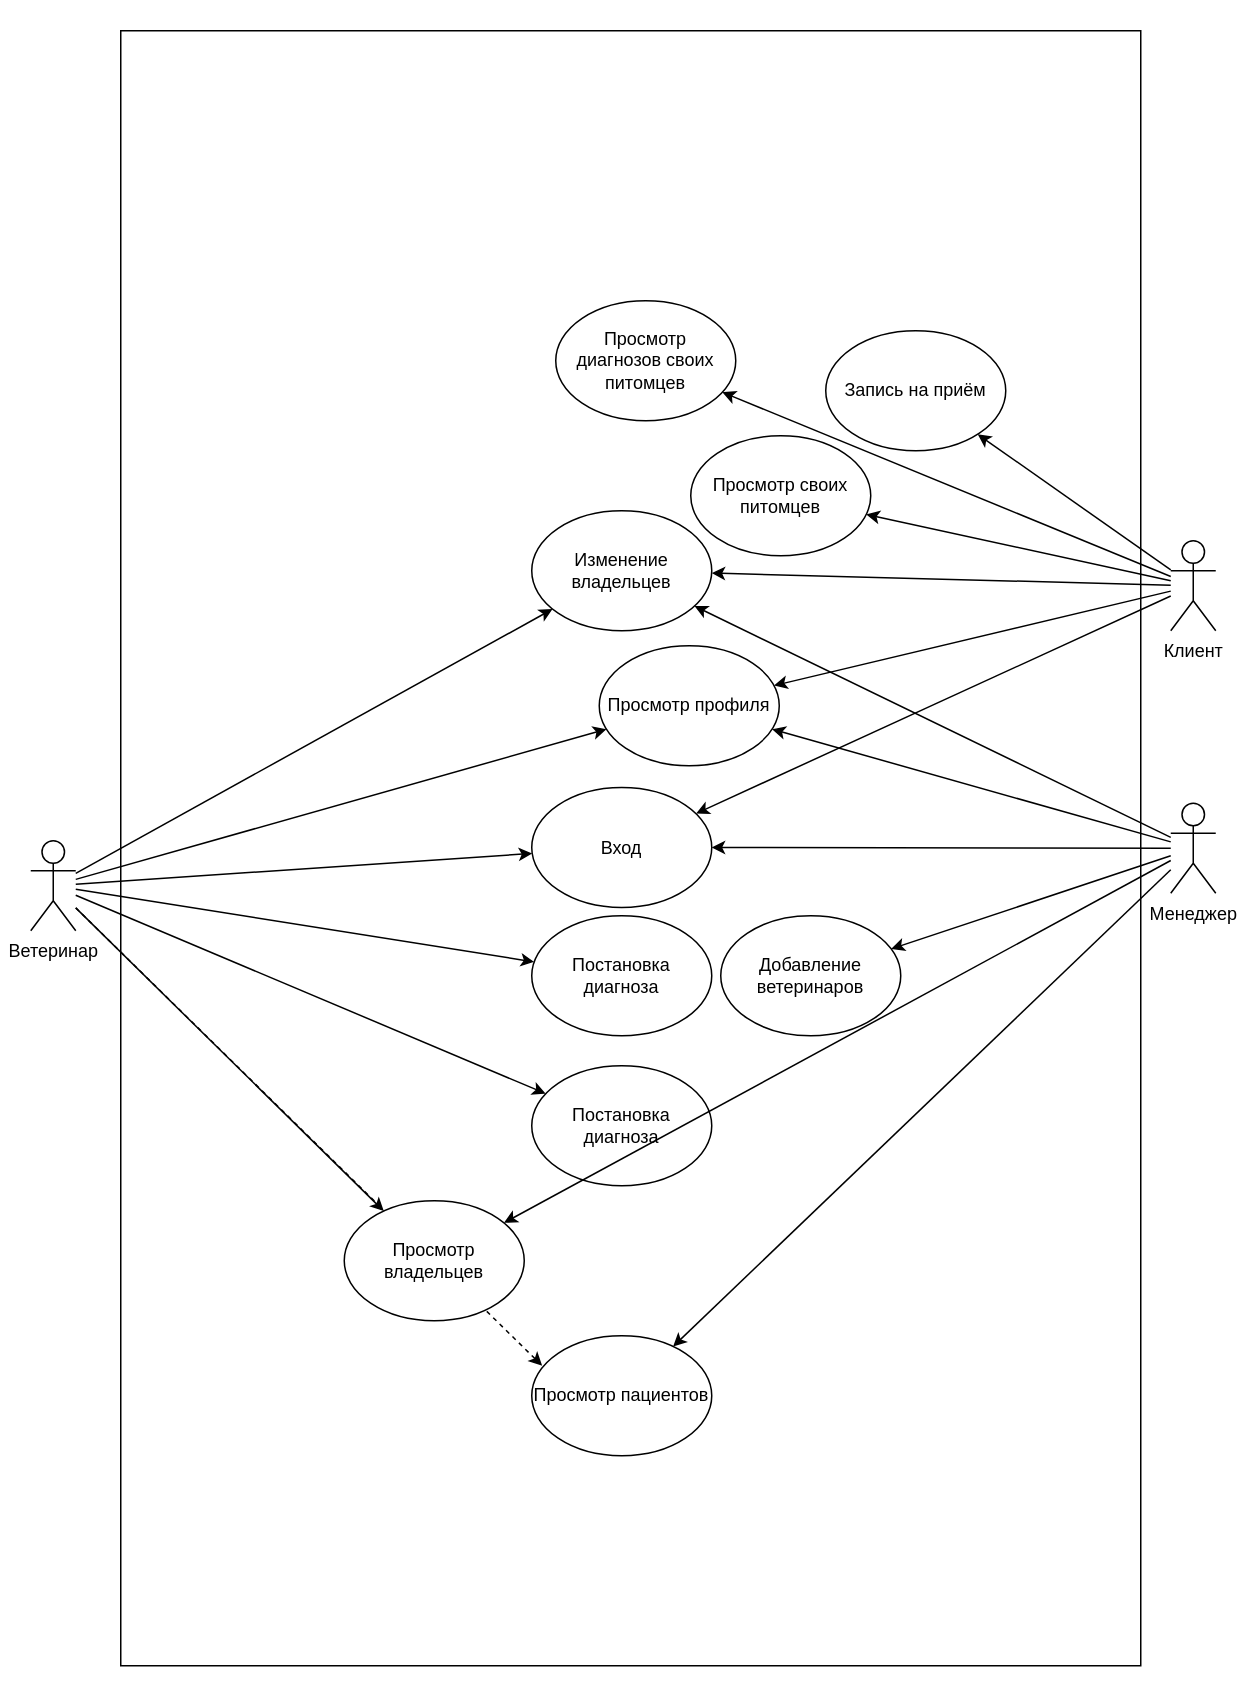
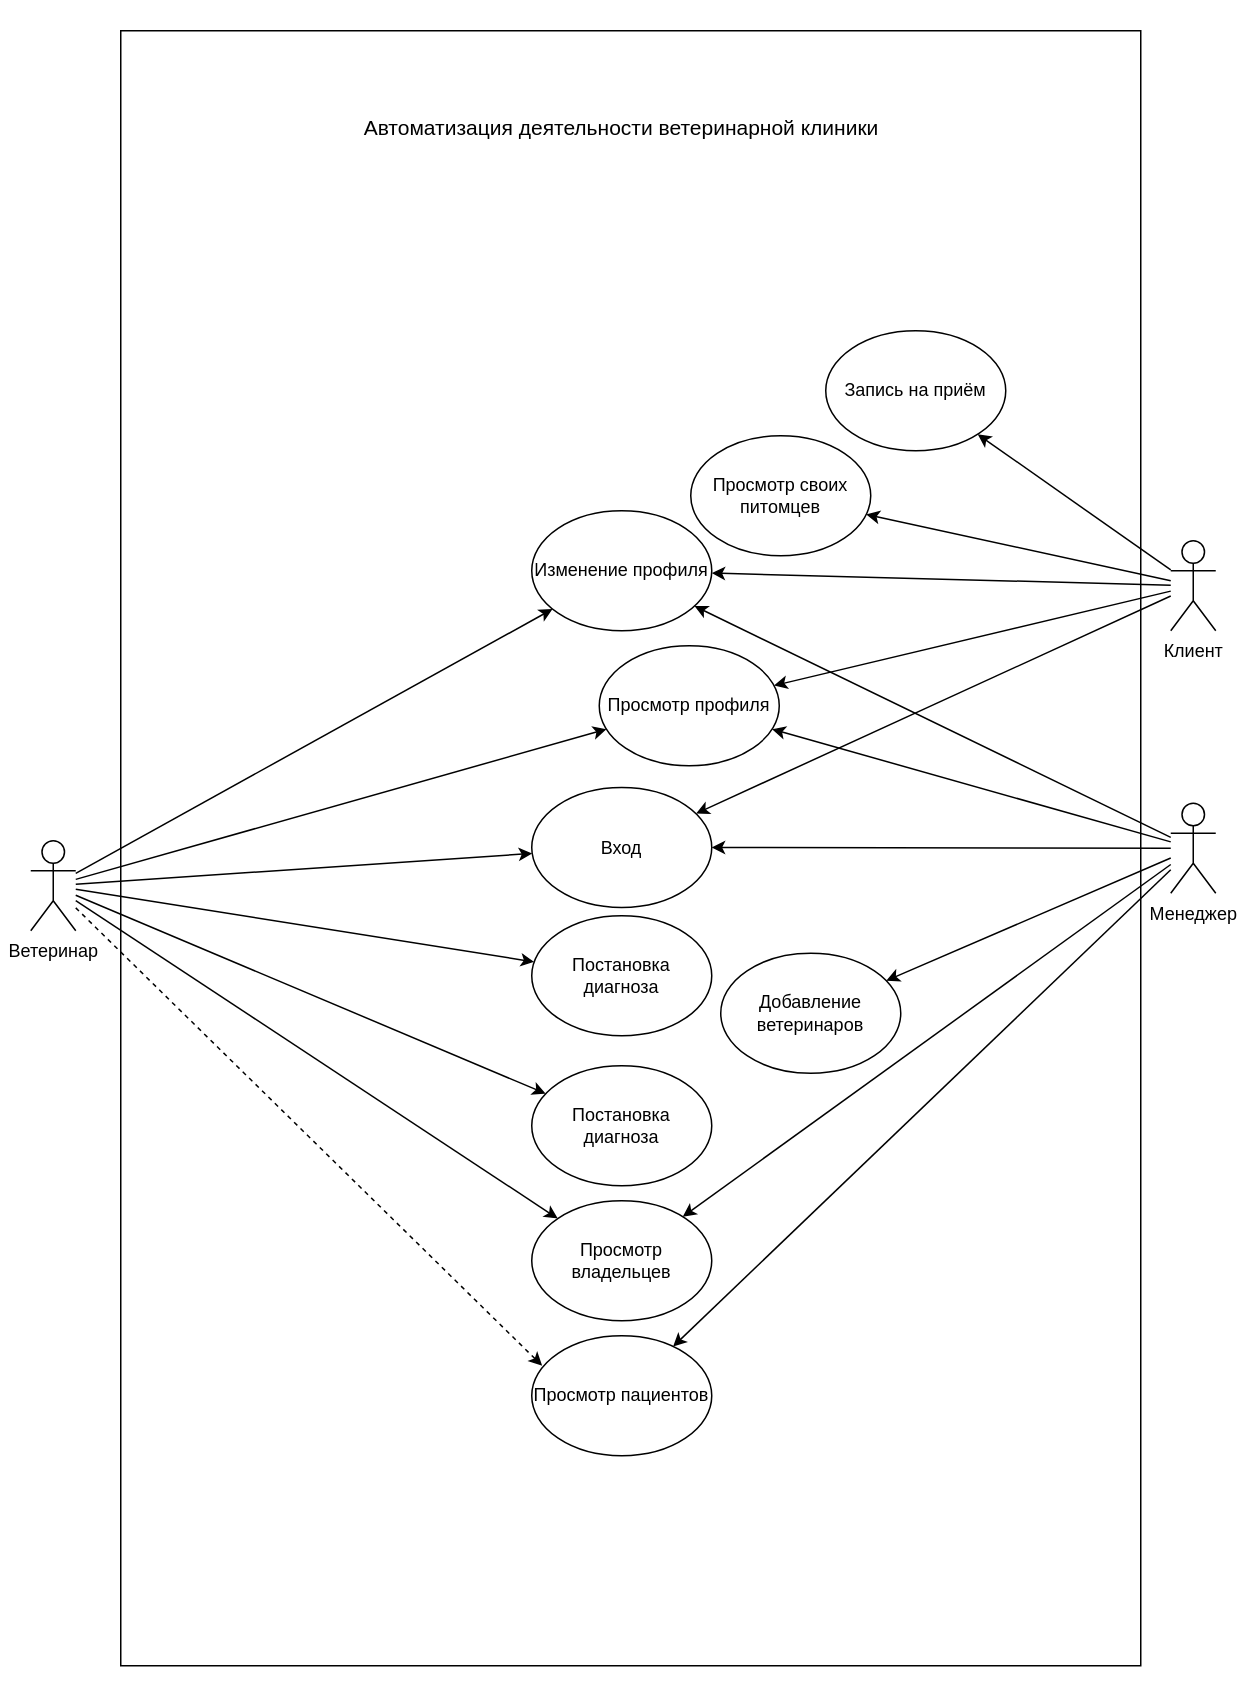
node "Автоматизация деятельности ветеринарной клиники": added
node "Просмотр диагнозов своих питомцев": removed
edge "Клиент" -> "Просмотр диагнозов своих питомцев": removed
node "Изменение владельцев": label "Изменение владельцев" -> "Изменение профиля"
node "Добавление ветеринаров": moved (811, 976) -> (811, 1013)
node "Просмотр владельцев": moved (434, 1261) -> (622, 1261)
